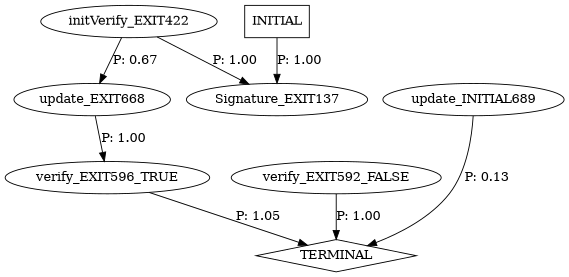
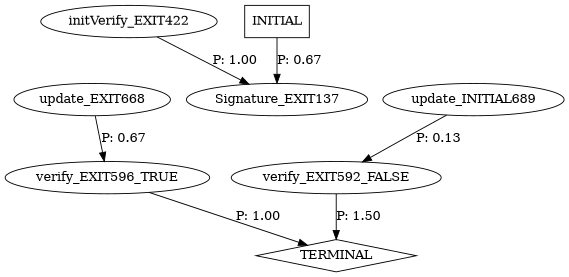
edge "initVerify_EXIT422" -> "update_EXIT668": removed, label "P: 0.67"
edge "INITIAL" -> "Signature_EXIT137": label "P: 1.00" -> "P: 0.67"
edge "update_EXIT668" -> "verify_EXIT596_TRUE": label "P: 1.00" -> "P: 0.67"
edge "update_INITIAL689" -> "TERMINAL": now "update_INITIAL689" -> "verify_EXIT592_FALSE"
edge "verify_EXIT596_TRUE" -> "TERMINAL": label "P: 1.05" -> "P: 1.00"
edge "verify_EXIT592_FALSE" -> "TERMINAL": label "P: 1.00" -> "P: 1.50"
